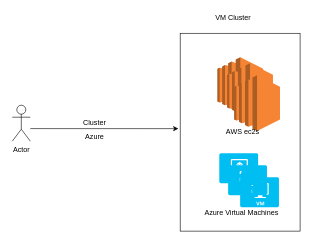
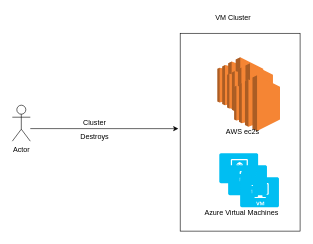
node "Azure": label "Azure" -> "Destroys"
